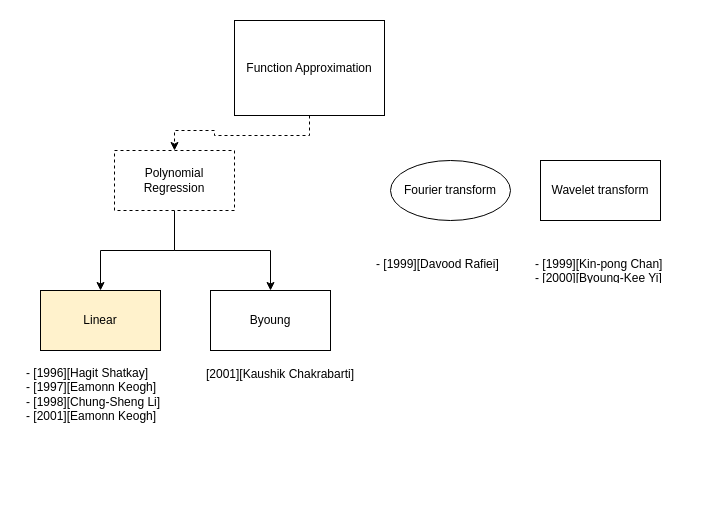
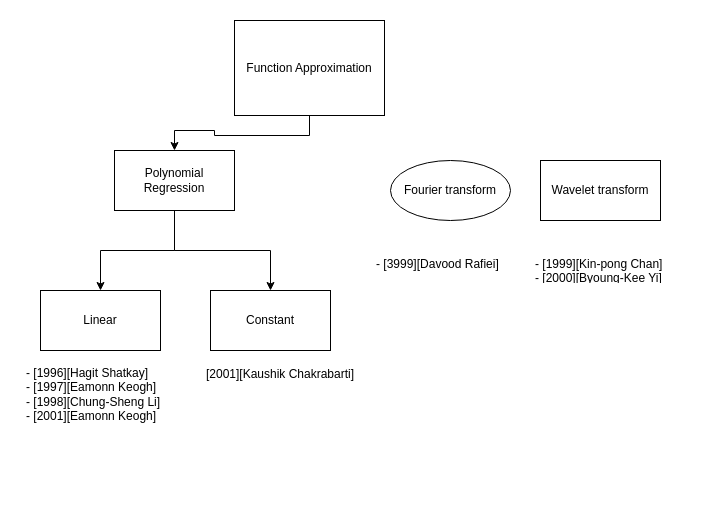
edge "Function Approximation" -> "Polynomial Regression": style dashed -> solid
node "Polynomial Regression": style dashed -> solid
node "- [1999][Davood Rafiei]": label "- [1999][Davood Rafiei]" -> "- [3999][Davood Rafiei]"
node "Linear": fillcolor #fff2cc -> #ffffff
node "Byoung": label "Byoung" -> "Constant"
